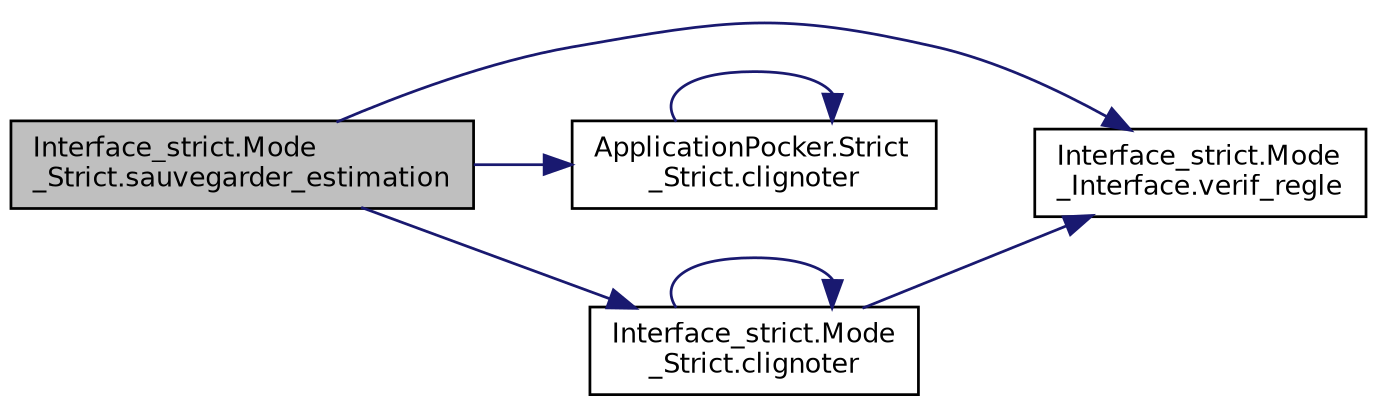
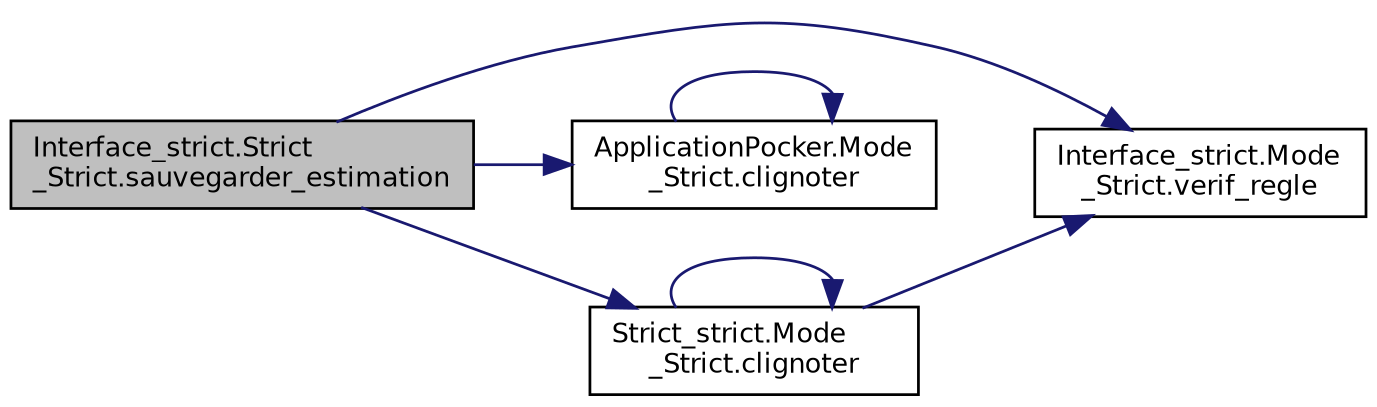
node "Interface_strict.Mode _Strict.sauvegarder_estimation": label "Interface_strict.Mode _Strict.sauvegarder_estimation" -> "Interface_strict.Strict _Strict.sauvegarder_estimation"
node "ApplicationPocker.Strict _Strict.clignoter": label "ApplicationPocker.Strict _Strict.clignoter" -> "ApplicationPocker.Mode _Strict.clignoter"
node "Interface_strict.Mode _Interface.verif_regle": label "Interface_strict.Mode _Interface.verif_regle" -> "Interface_strict.Mode _Strict.verif_regle"
node "Interface_strict.Mode _Strict.clignoter": label "Interface_strict.Mode _Strict.clignoter" -> "Strict_strict.Mode _Strict.clignoter"
